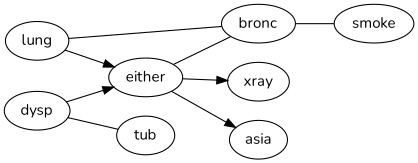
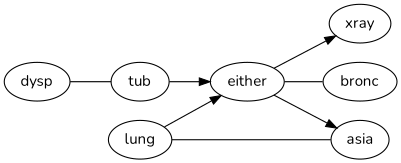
node "smoke": removed
edge "bronc" -- "lung": now "asia" -- "lung"
edge "dysp" -> "either": now "tub" -> "either"
